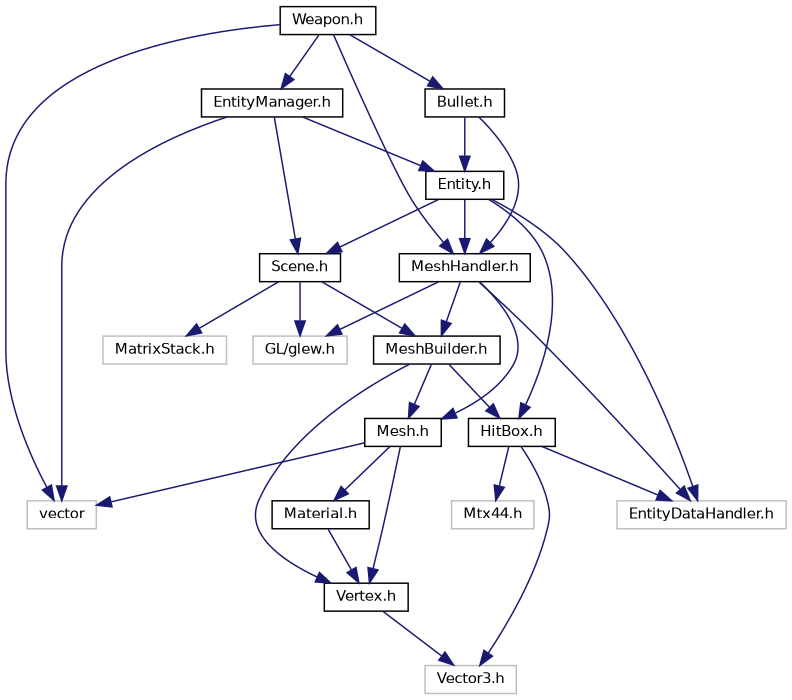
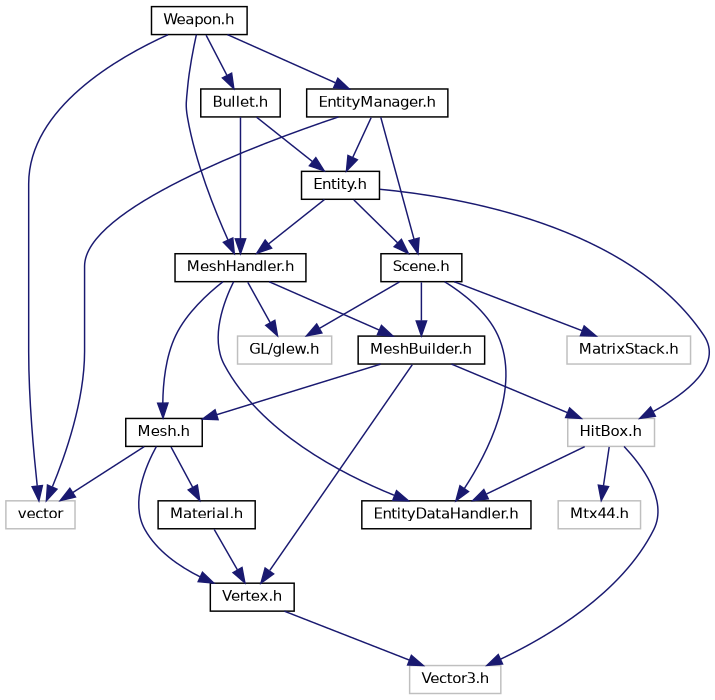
edge "Entity.h" -> "EntityDataHandler.h": now "Scene.h" -> "EntityDataHandler.h"
node "HitBox.h": color black -> grey75
node "EntityDataHandler.h": color grey75 -> black
